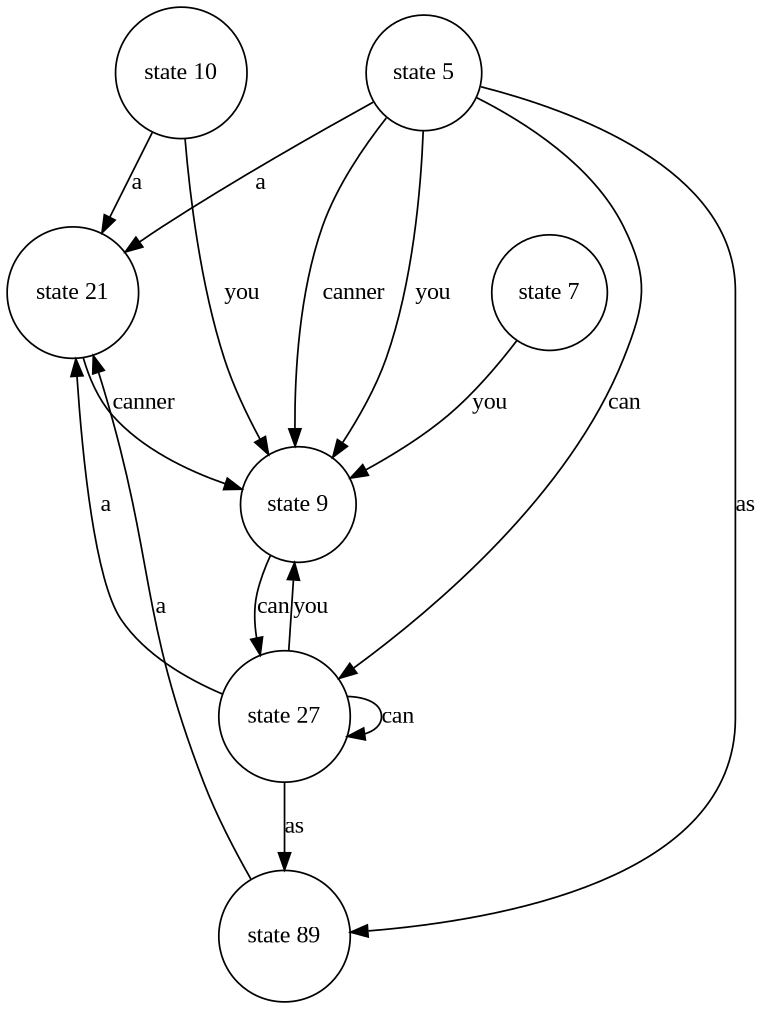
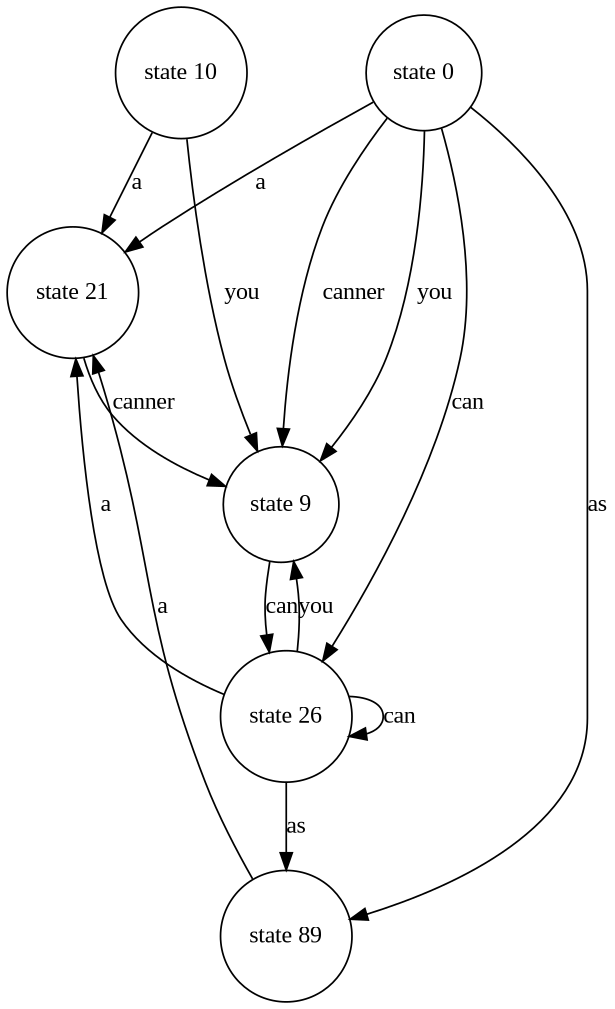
node "state 5": label "state 5" -> "state 0"
node "state 7": removed
node "state 27": label "state 27" -> "state 26"
